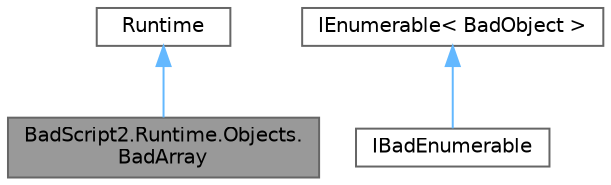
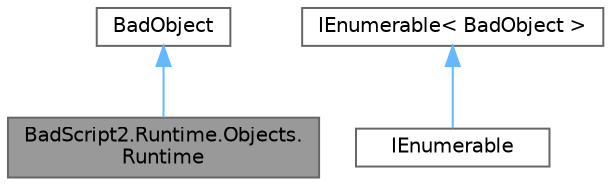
node "Runtime": label "Runtime" -> "BadObject"
node "BadScript2.Runtime.Objects. BadArray": label "BadScript2.Runtime.Objects. BadArray" -> "BadScript2.Runtime.Objects. Runtime"
node "IBadEnumerable": label "IBadEnumerable" -> "IEnumerable"
